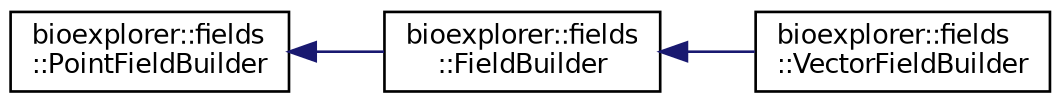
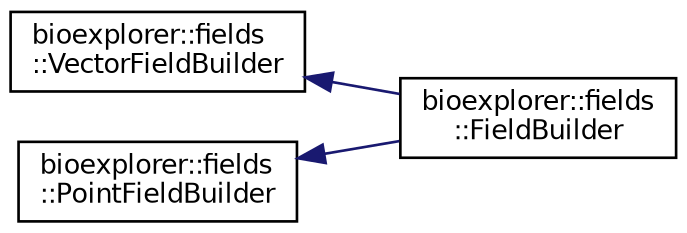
edge "bioexplorer::fields ::VectorFieldBuilder" -> "bioexplorer::fields ::FieldBuilder": reversed
